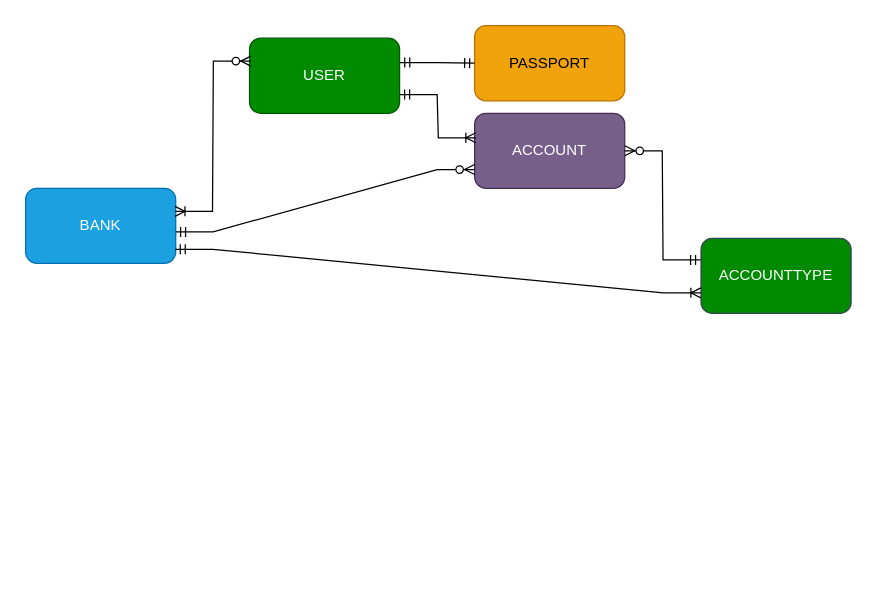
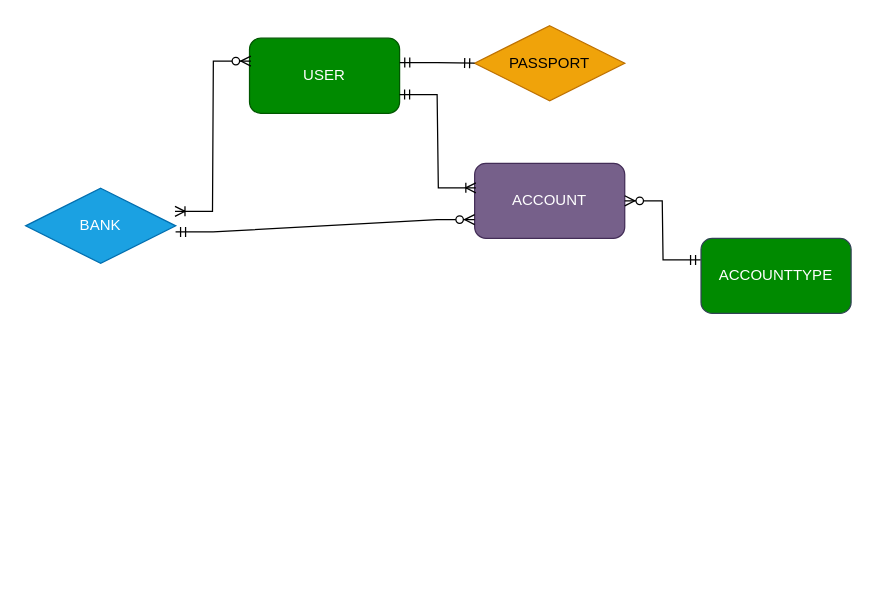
node "PASSPORT": shape rounded rectangle -> diamond
node "ACCOUNT": moved (549, 151) -> (549, 201)
node "BANK": shape rounded rectangle -> diamond
edge "BANK" -- "ACCOUNTTYPE": removed
